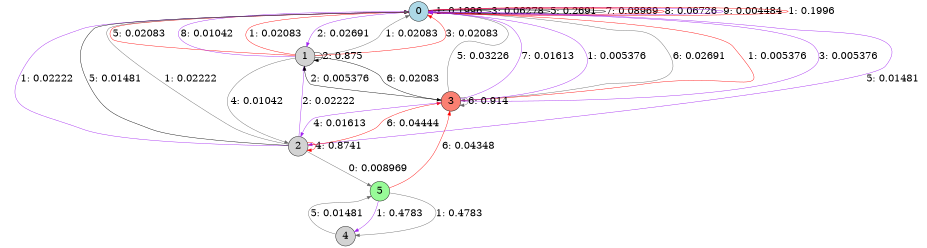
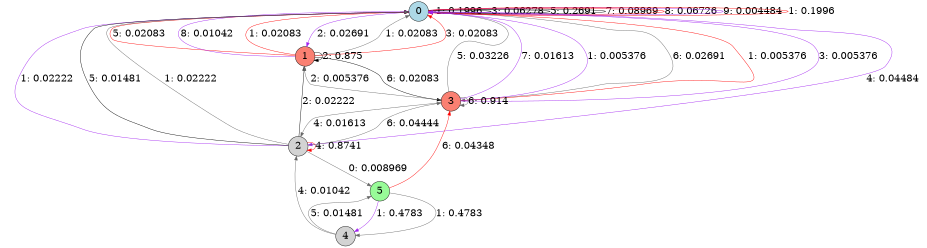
node "1": fillcolor lightgrey -> salmon
edge "0" -> "2": label "5: 0.01481  " -> "4: 0.04484  "
edge "3" -> "1": color black -> gray40
edge "1" -> "2": now "4" -> "2"
edge "2" -> "1": color purple -> black
edge "3" -> "2": color purple -> gray40
edge "2" -> "3": color red -> gray40
